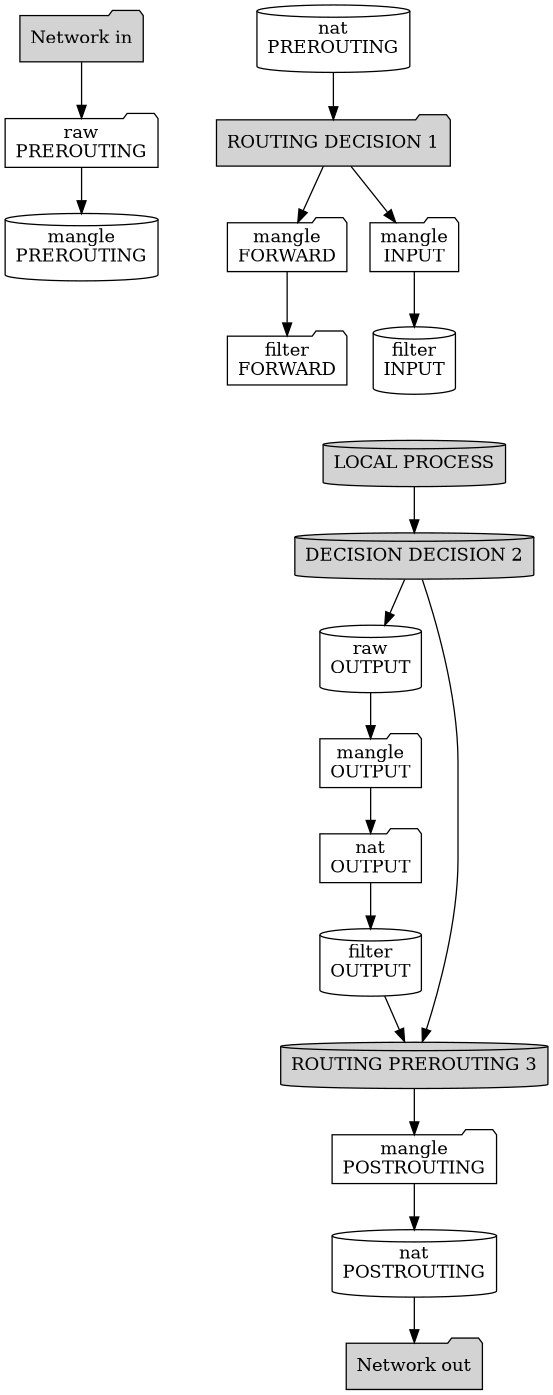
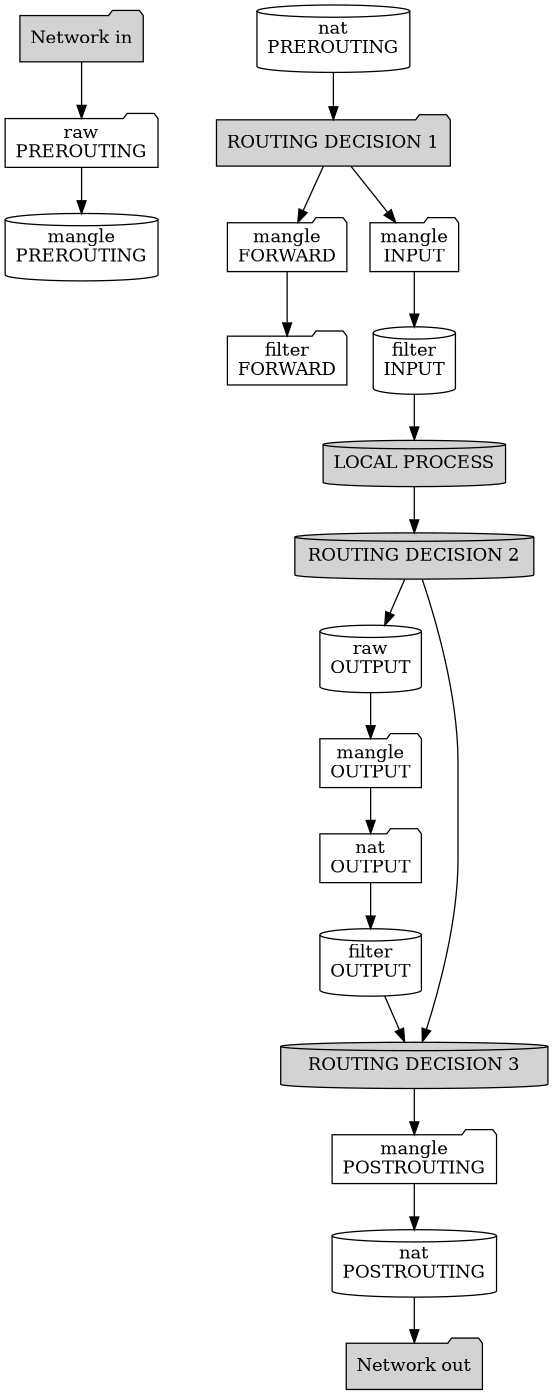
edge "filter INPUT" -> "LOCAL PROCESS": added
node "DECISION DECISION 2": label "DECISION DECISION 2" -> "ROUTING DECISION 2"
node "ROUTING PREROUTING 3": label "ROUTING PREROUTING 3" -> "ROUTING DECISION 3"
